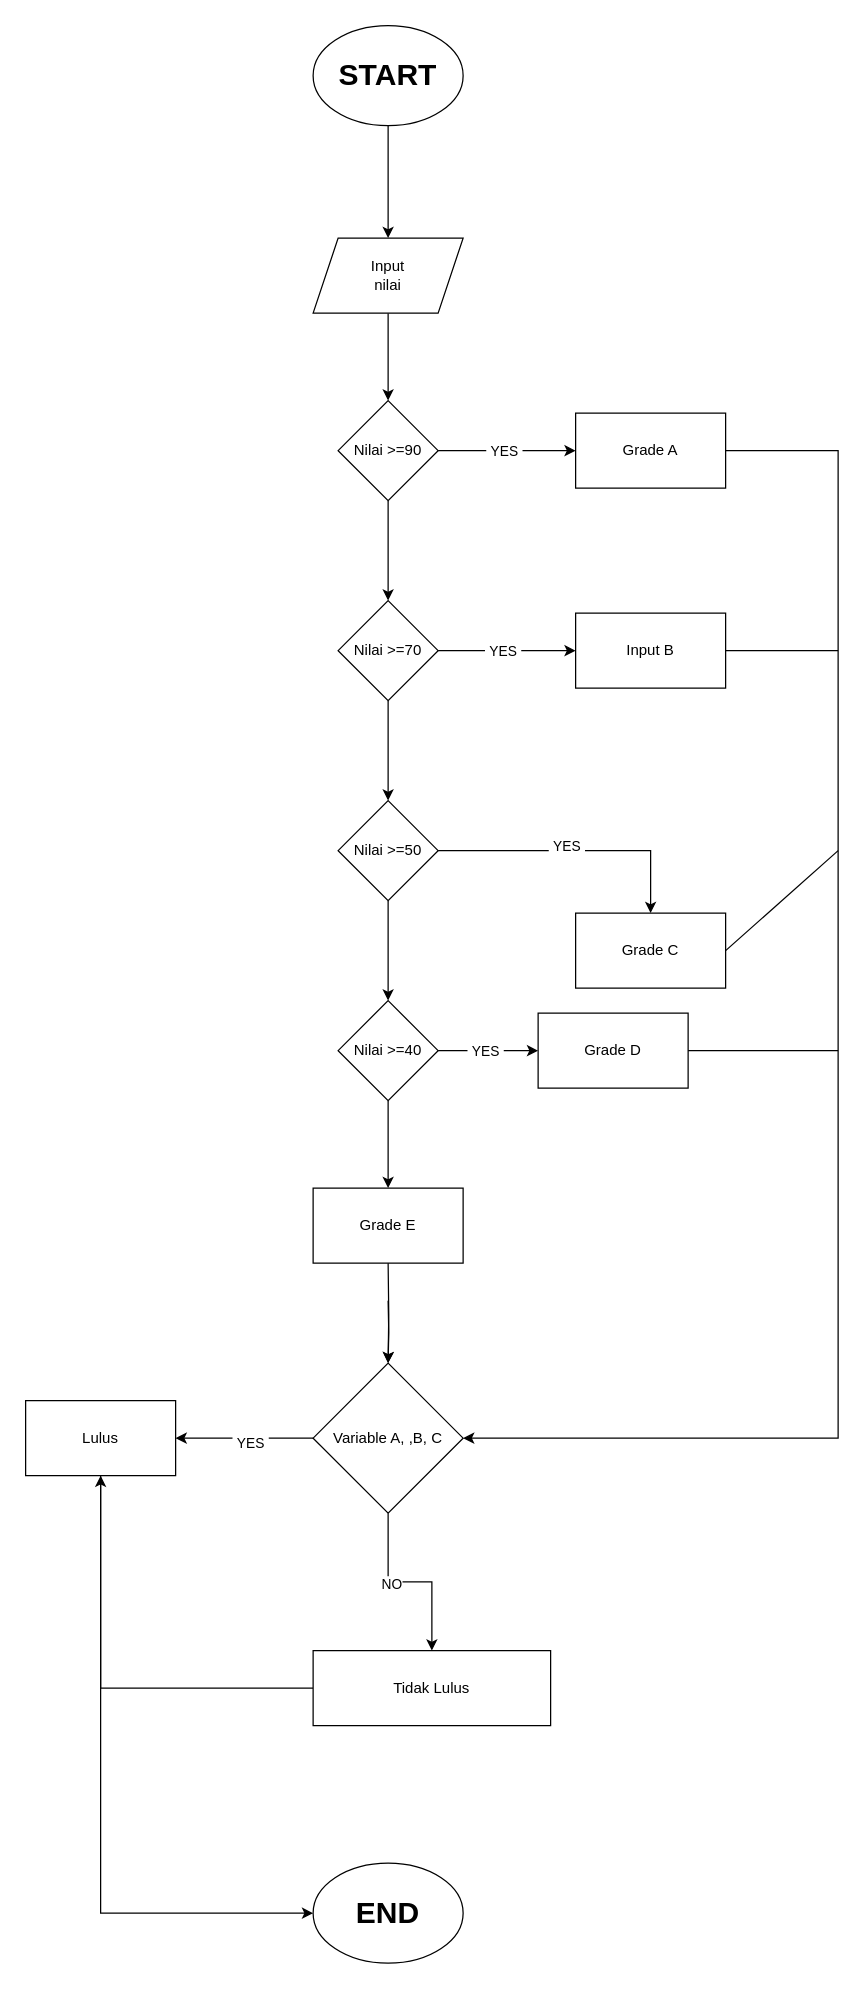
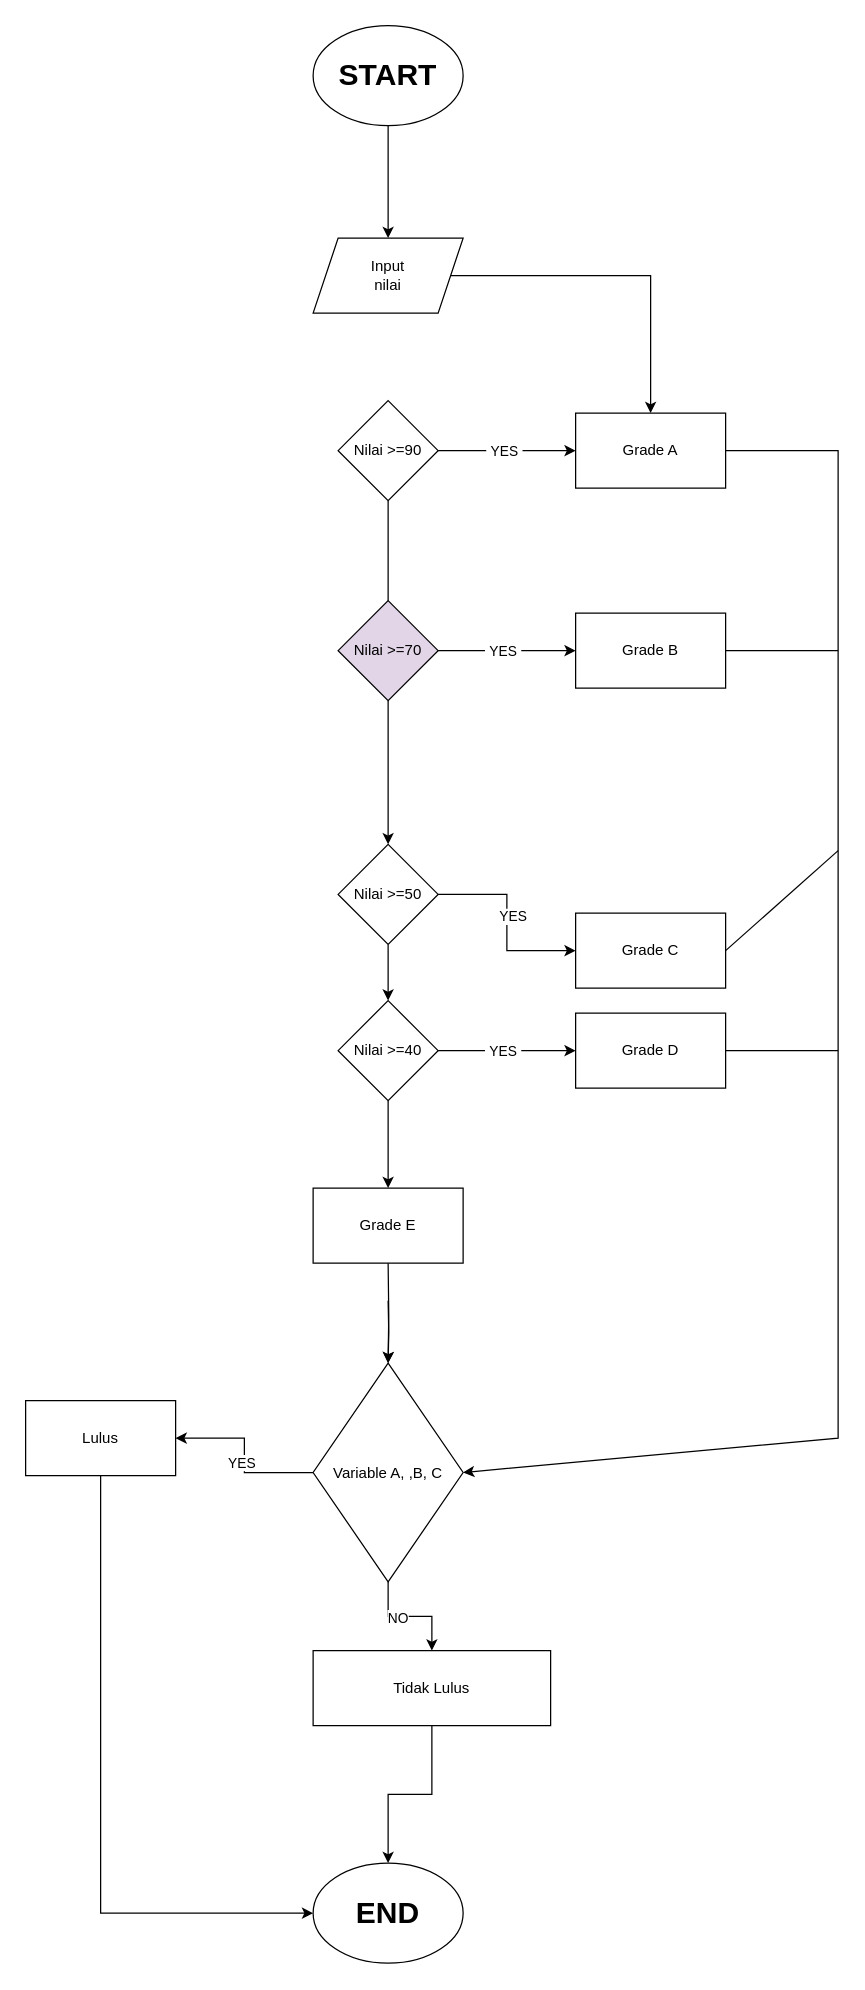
edge "Input nilai" -> "Nilai >=90": now "Input nilai" -> "Grade A"
edge "Nilai >=90" -> "Nilai >=70": arrowhead classic -> none
node "Nilai >=70": fillcolor #ffffff -> #e1d5e7
node "Input B": label "Input B" -> "Grade B"
node "Nilai >=50": moved (388, 851) -> (388, 894)
node "Grade D": moved (613, 1051) -> (651, 1051)
node "Variable A, ,B, C": size 150x150 -> 150x219
edge "Tidak Lulus" -> "Lulus": now "Tidak Lulus" -> "END"
